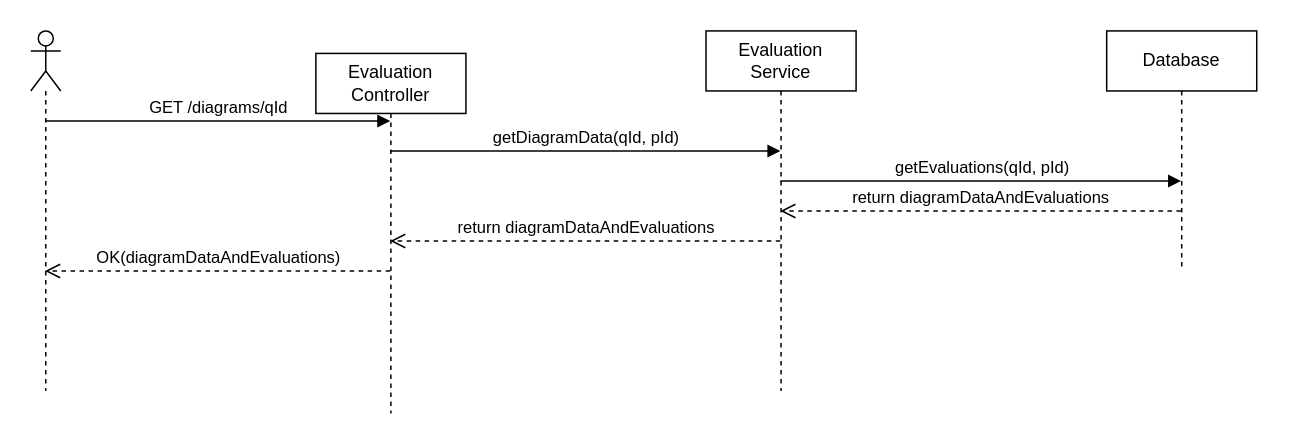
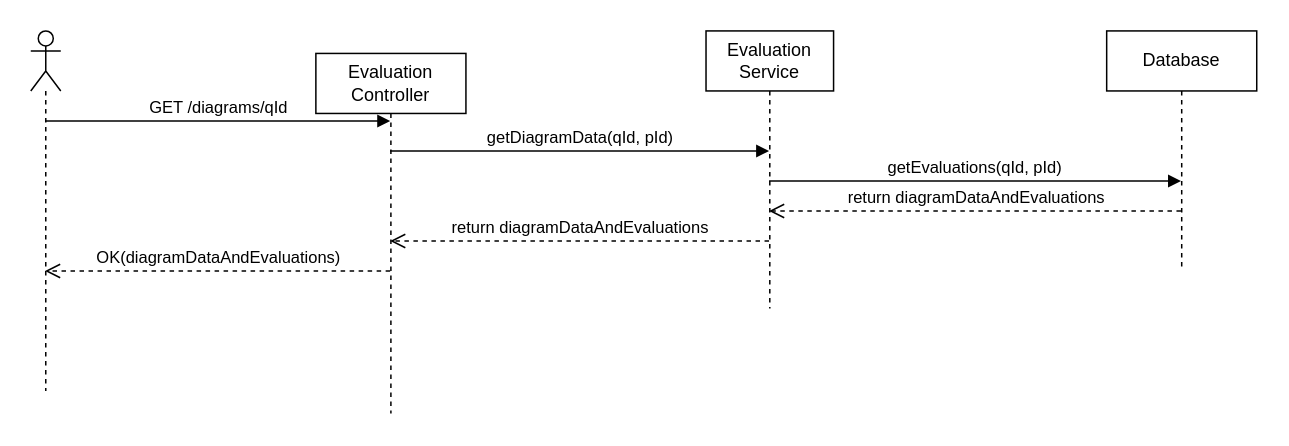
node "Evaluation Service": size 150x360 -> 128x278
